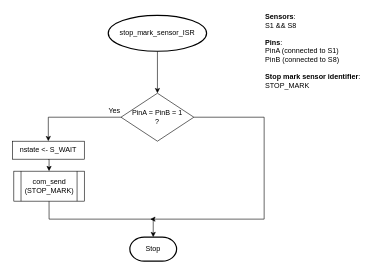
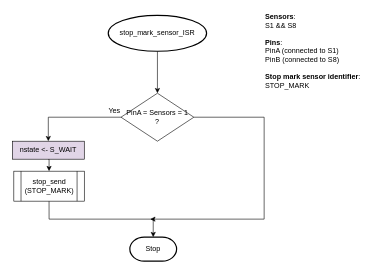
node "PinA = PinB = 1 ?": label "PinA = PinB = 1 ?" -> "PinA = Sensors = 1 ?"
node "nstate <- S_WAIT": fillcolor #ffffff -> #e1d5e7
node "com_send (STOP_MARK)": label "com_send (STOP_MARK)" -> "stop_send (STOP_MARK)"
